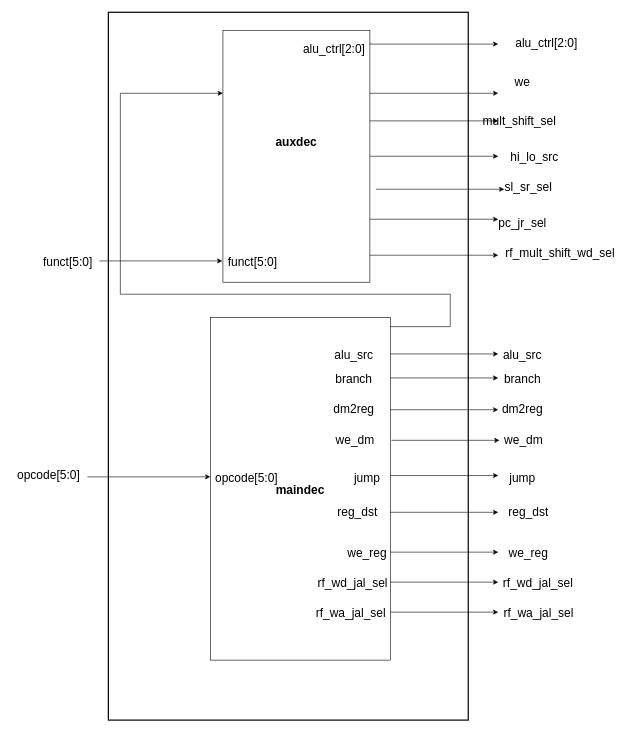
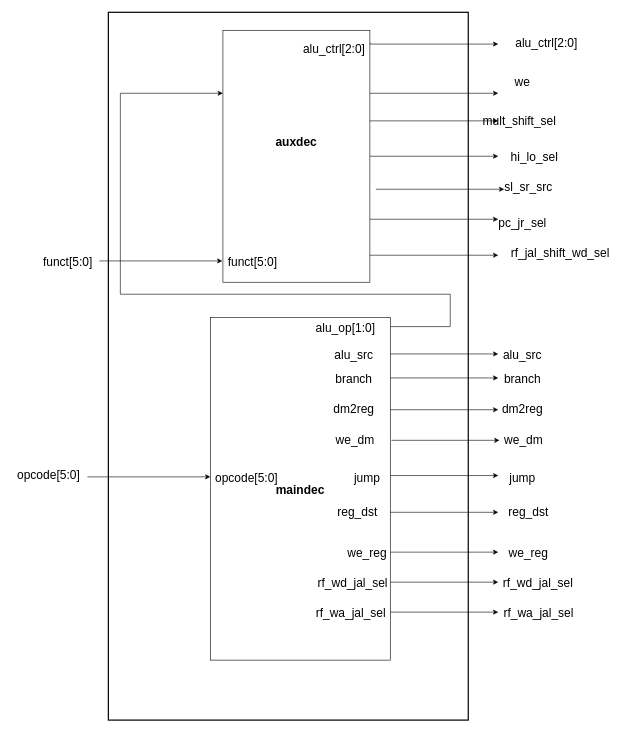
node "hi_lo_src": label "hi_lo_src" -> "hi_lo_sel"
node "sl_sr_sel": label "sl_sr_sel" -> "sl_sr_src"
node "rf_mult_shift_wd_sel": label "rf_mult_shift_wd_sel" -> "rf_jal_shift_wd_sel"
node "alu_op[1:0]": added
